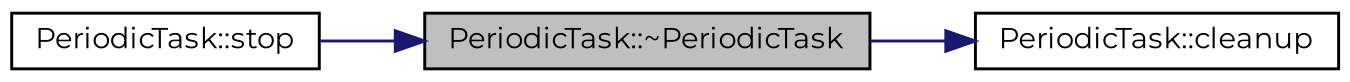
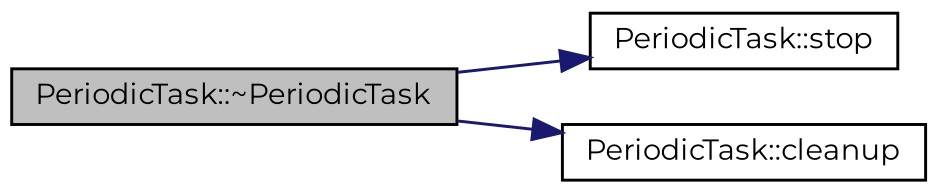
edge "PeriodicTask::stop" -> "PeriodicTask::~PeriodicTask": reversed
